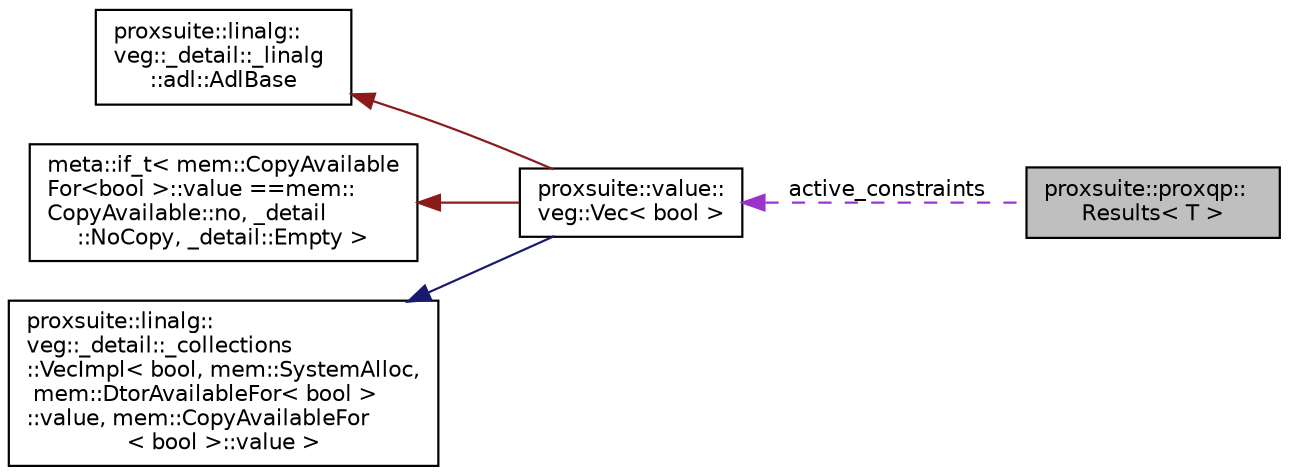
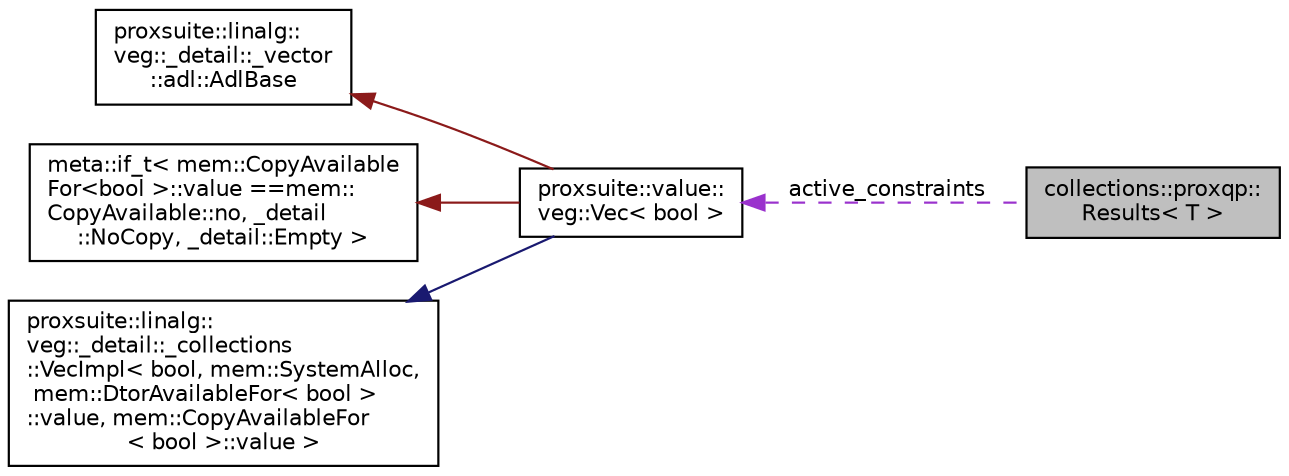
node "proxsuite::linalg:: veg::_detail::_linalg ::adl::AdlBase": label "proxsuite::linalg:: veg::_detail::_linalg ::adl::AdlBase" -> "proxsuite::linalg:: veg::_detail::_vector ::adl::AdlBase"
node "proxsuite::proxqp:: Results< T >": label "proxsuite::proxqp:: Results< T >" -> "collections::proxqp:: Results< T >"
